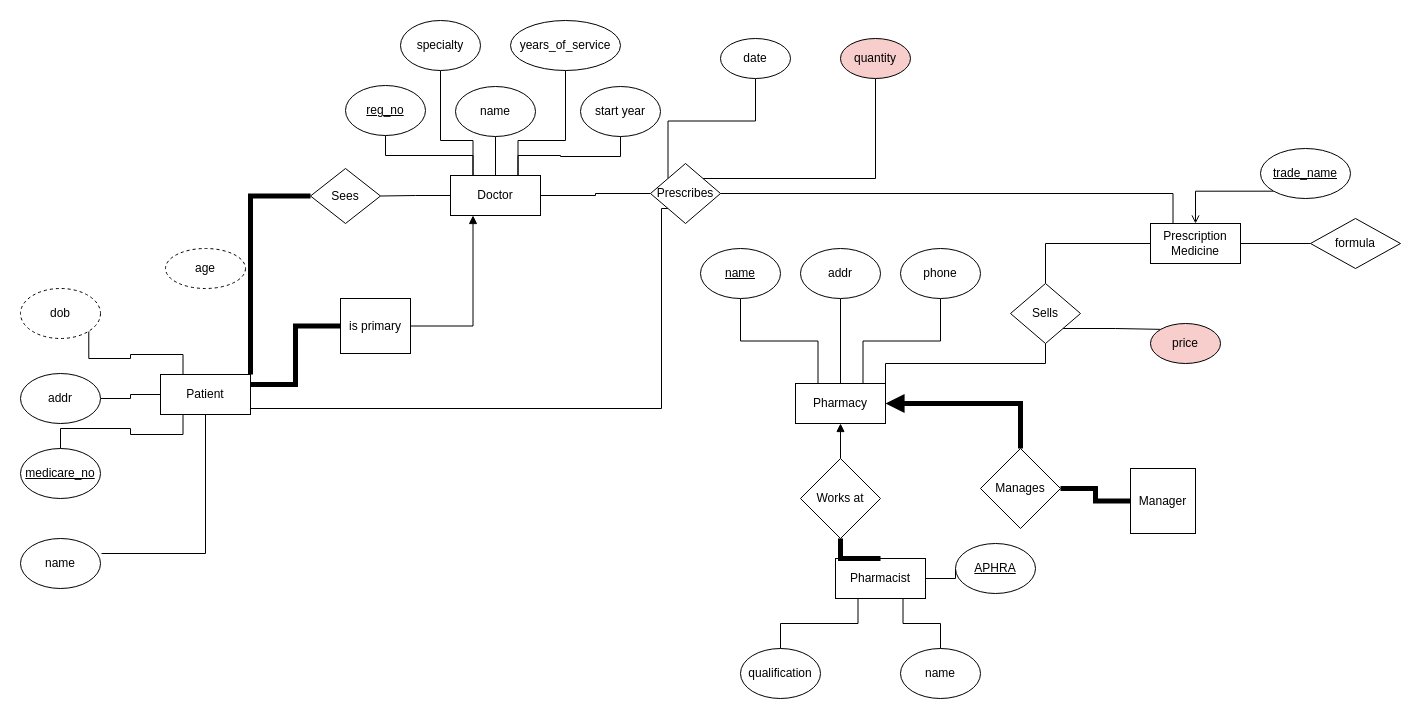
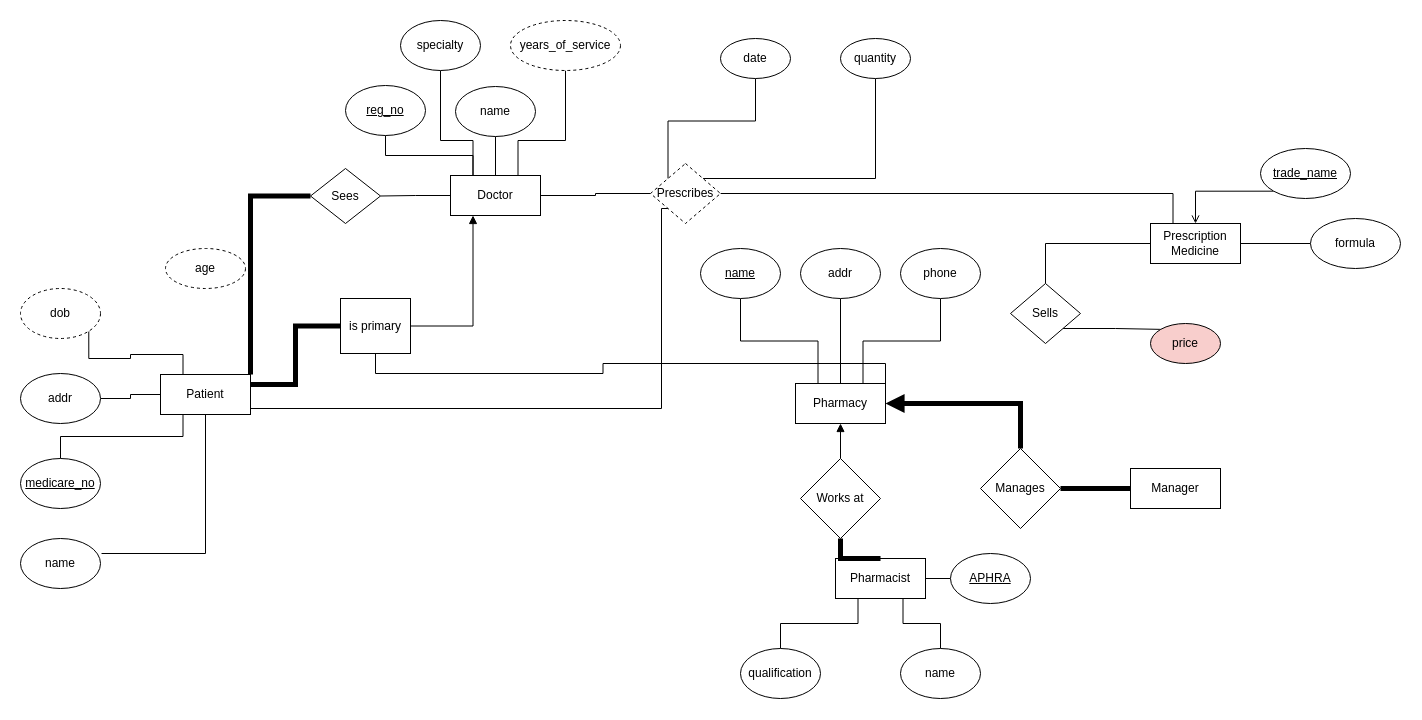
node "years_of_service": style solid -> dashed
node "quantity": fillcolor #f8cecc -> #ffffff
node "start year": removed
edge "start year" -- "Doctor": removed
node "Prescribes": style solid -> dashed
node "formula": shape diamond -> ellipse
edge "Sells" -- "Pharmacy": now "is primary" -- "Pharmacy"
node "medicare_no": moved (61, 474) -> (61, 484)
node "Manager": size 65x65 -> 90x40
node "APHRA": moved (996, 569) -> (991, 579)
